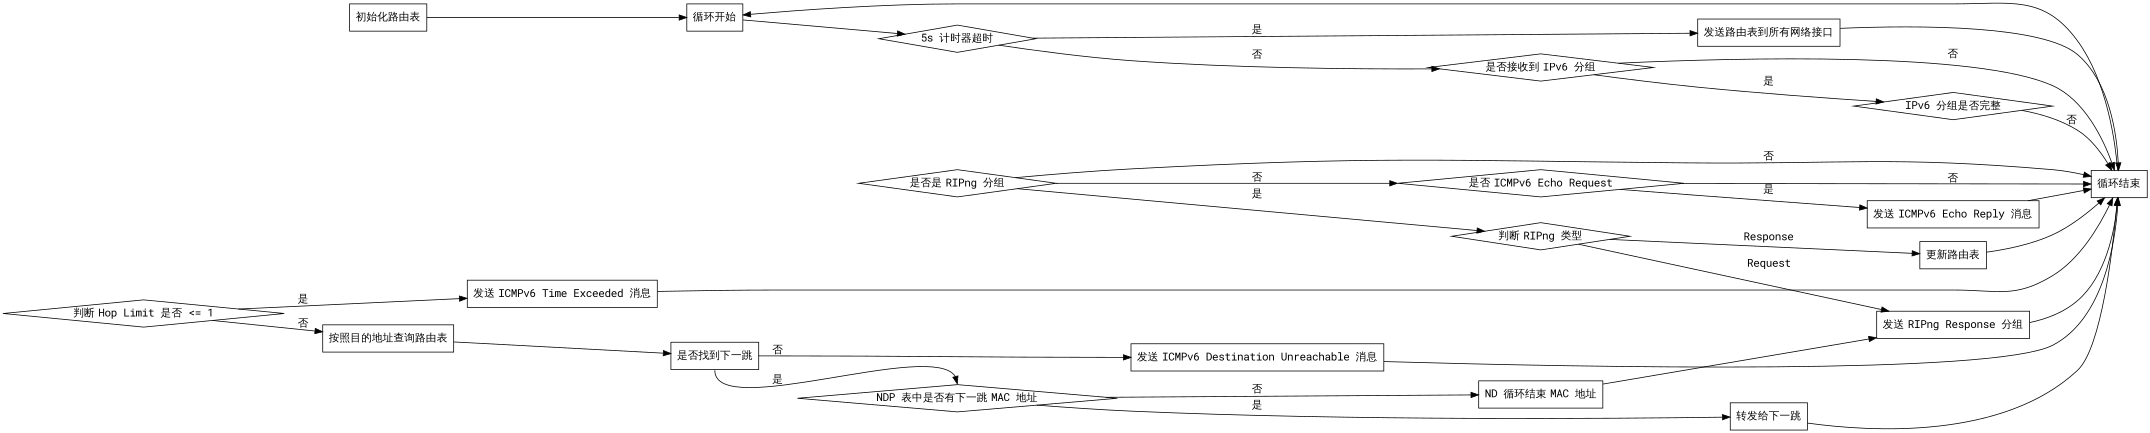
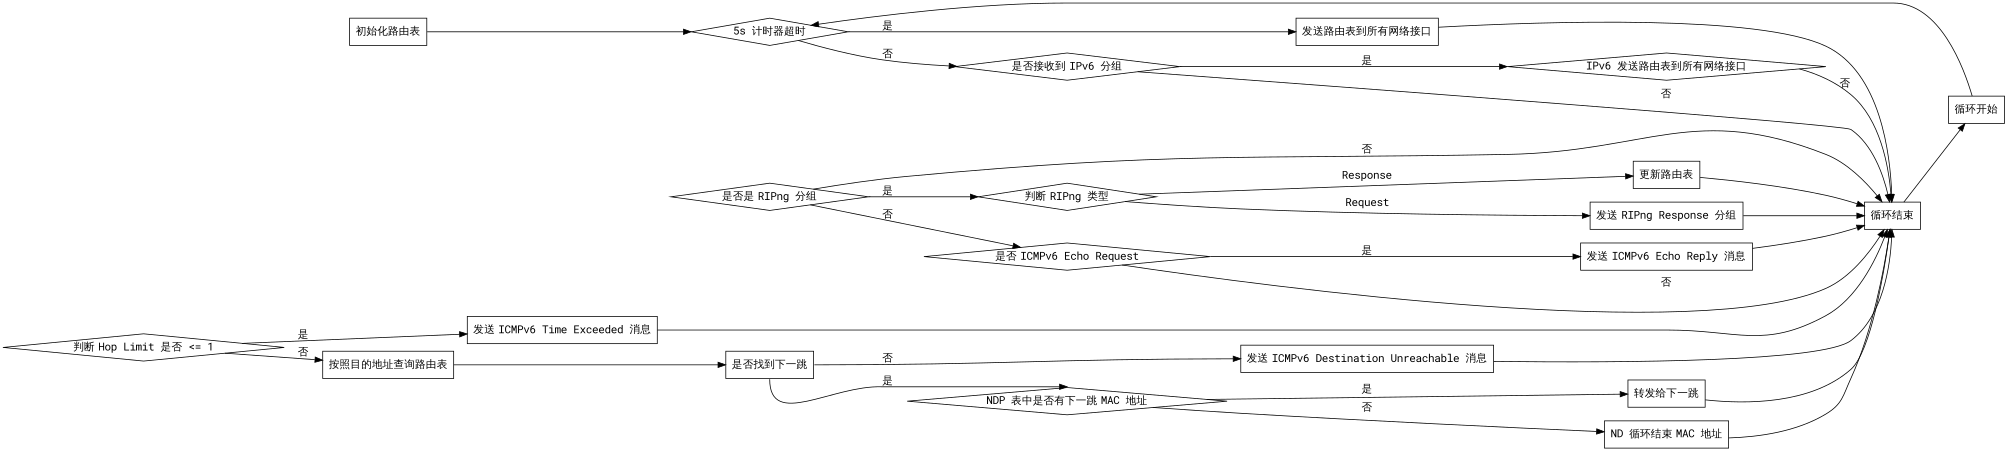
edge "初始化路由表" -> "循环开始": now "初始化路由表" -> "5s 计时器超时"
node "IPv6 分组是否完整": label "IPv6 分组是否完整" -> "IPv6 发送路由表到所有网络接口"
edge "ND 循环结束 MAC 地址" -> "发送 RIPng Response 分组": now "ND 循环结束 MAC 地址" -> "循环结束"
